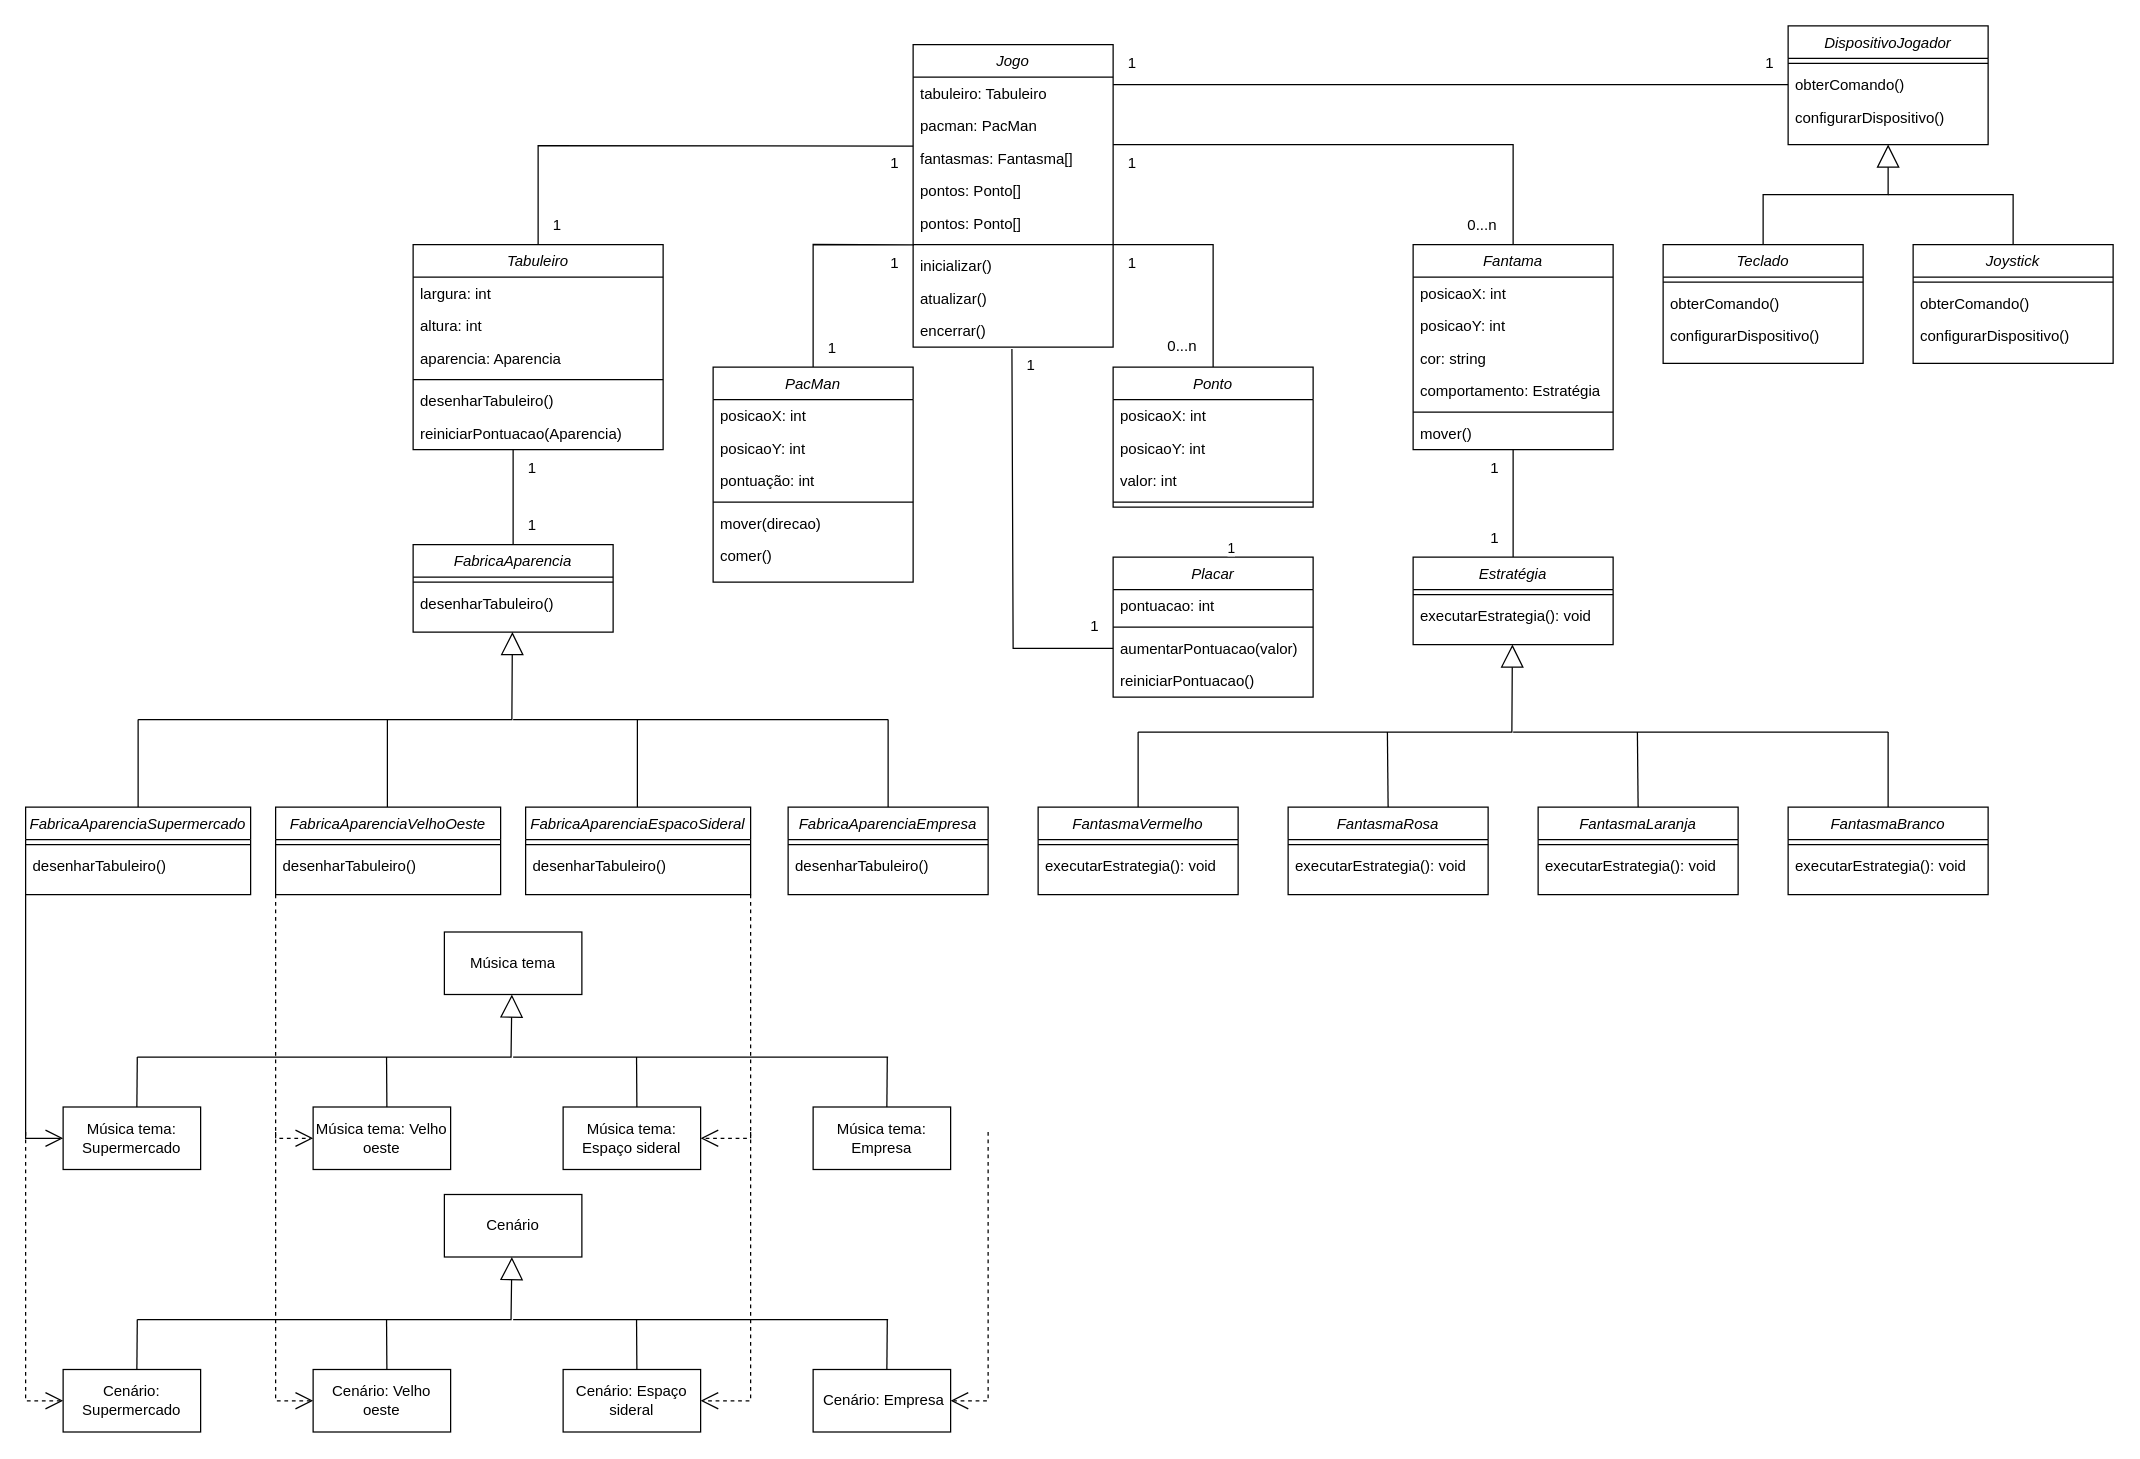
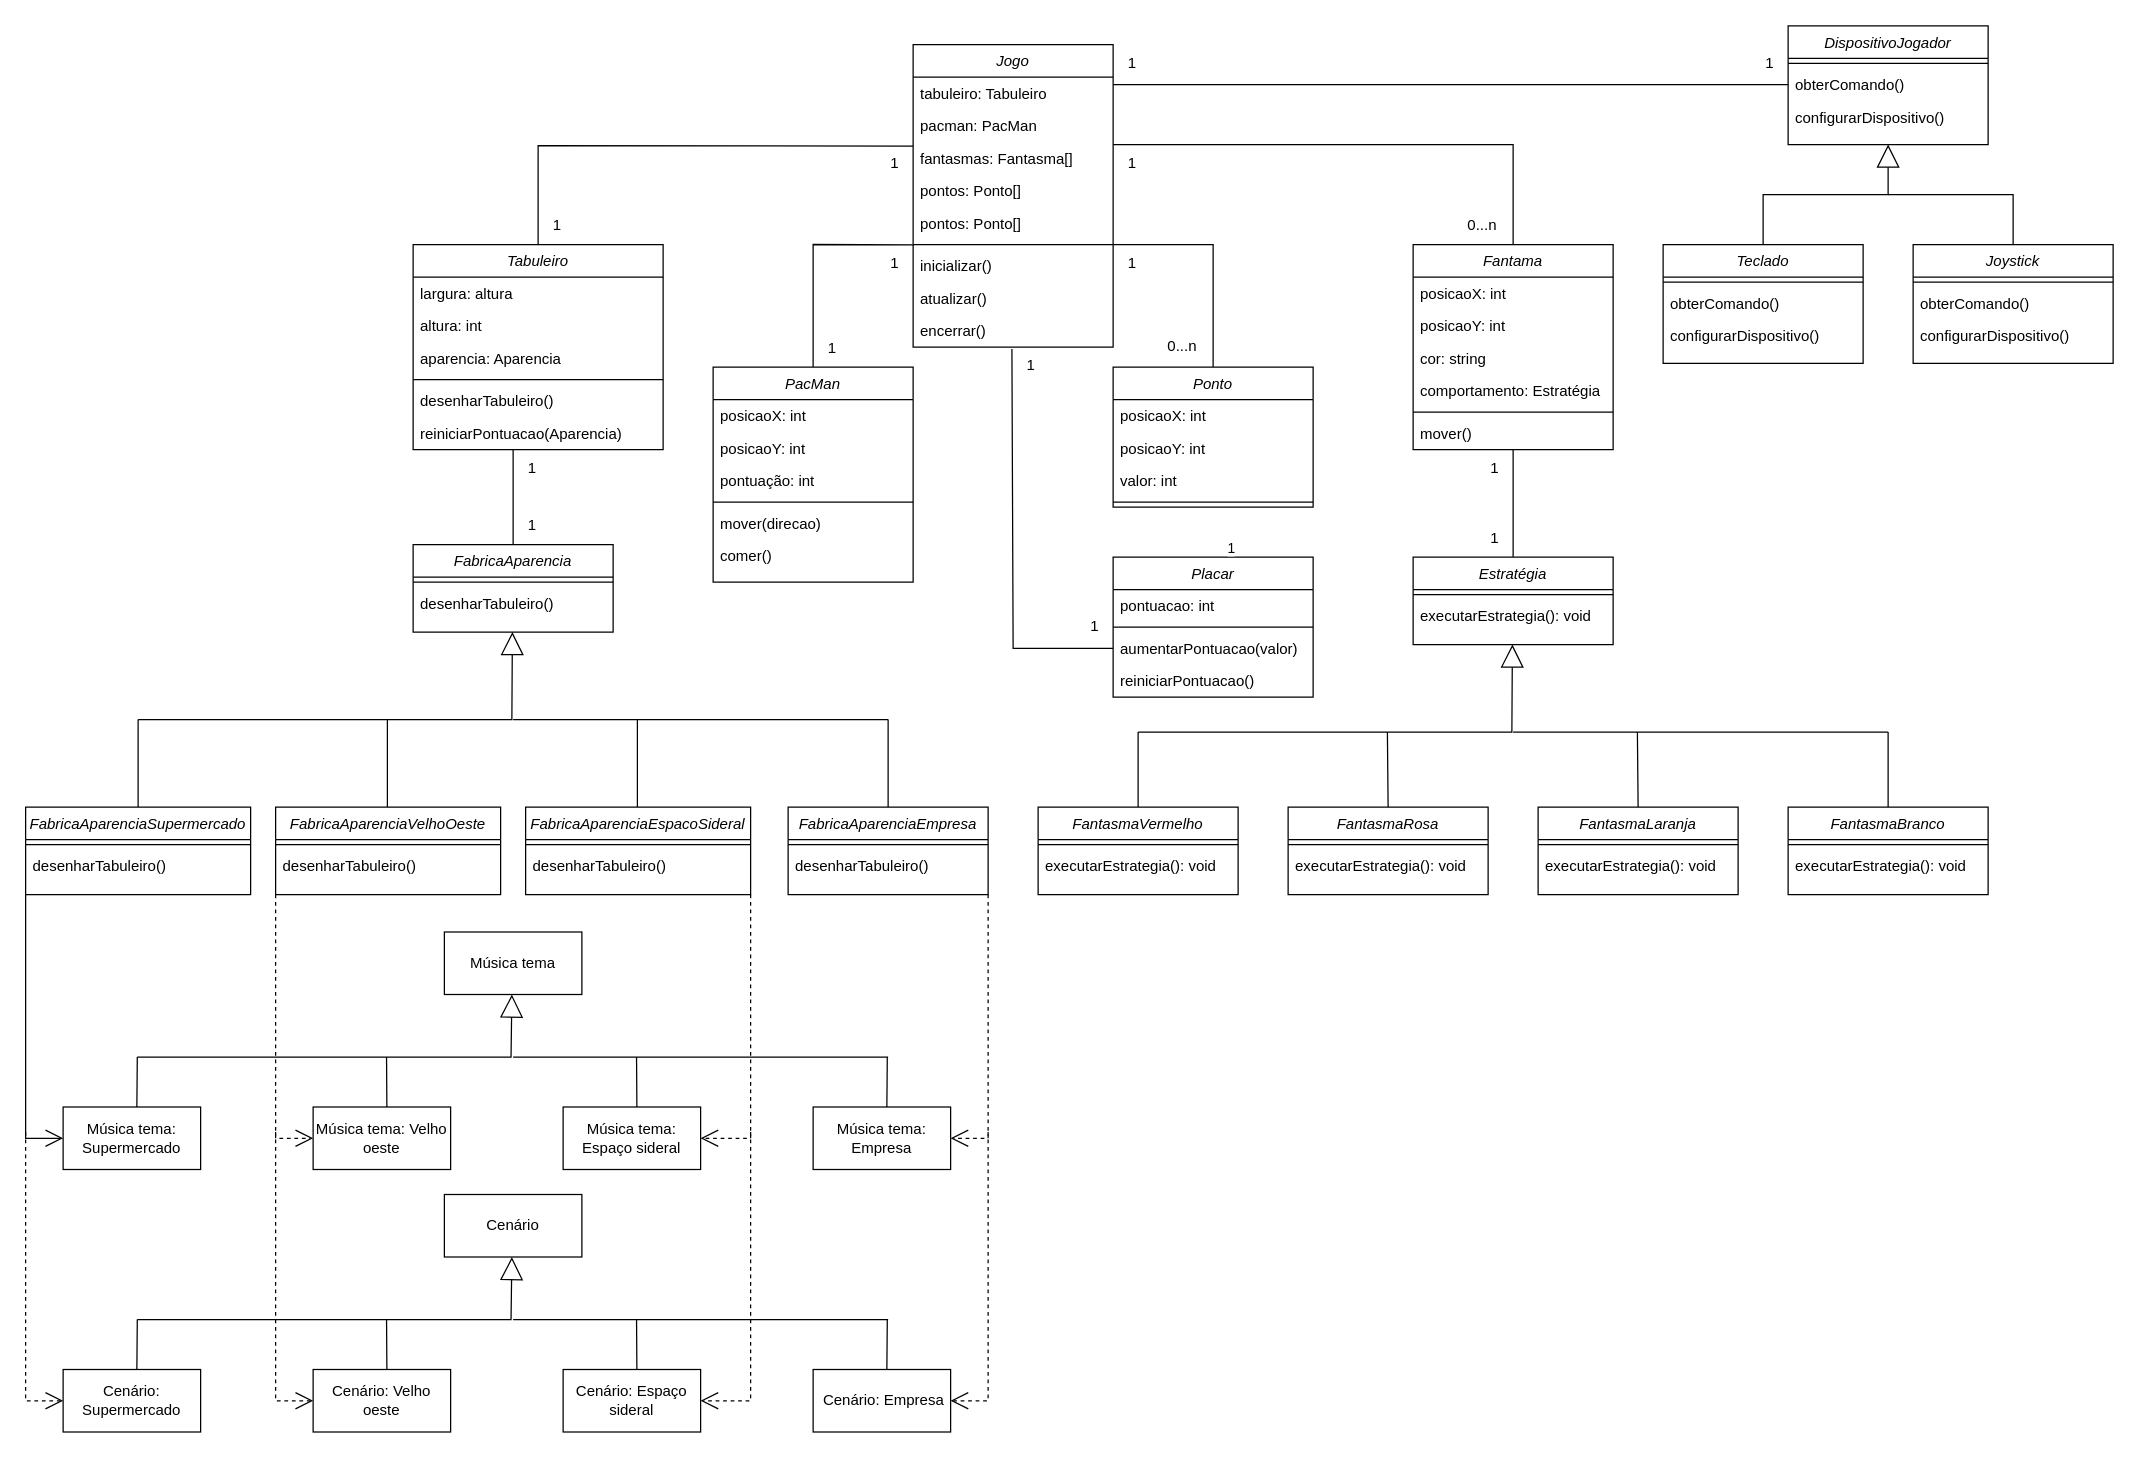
node "largura: int": label "largura: int" -> "largura: altura"
edge "FabricaAparenciaEmpresa" -> "Música tema: Empresa": added
